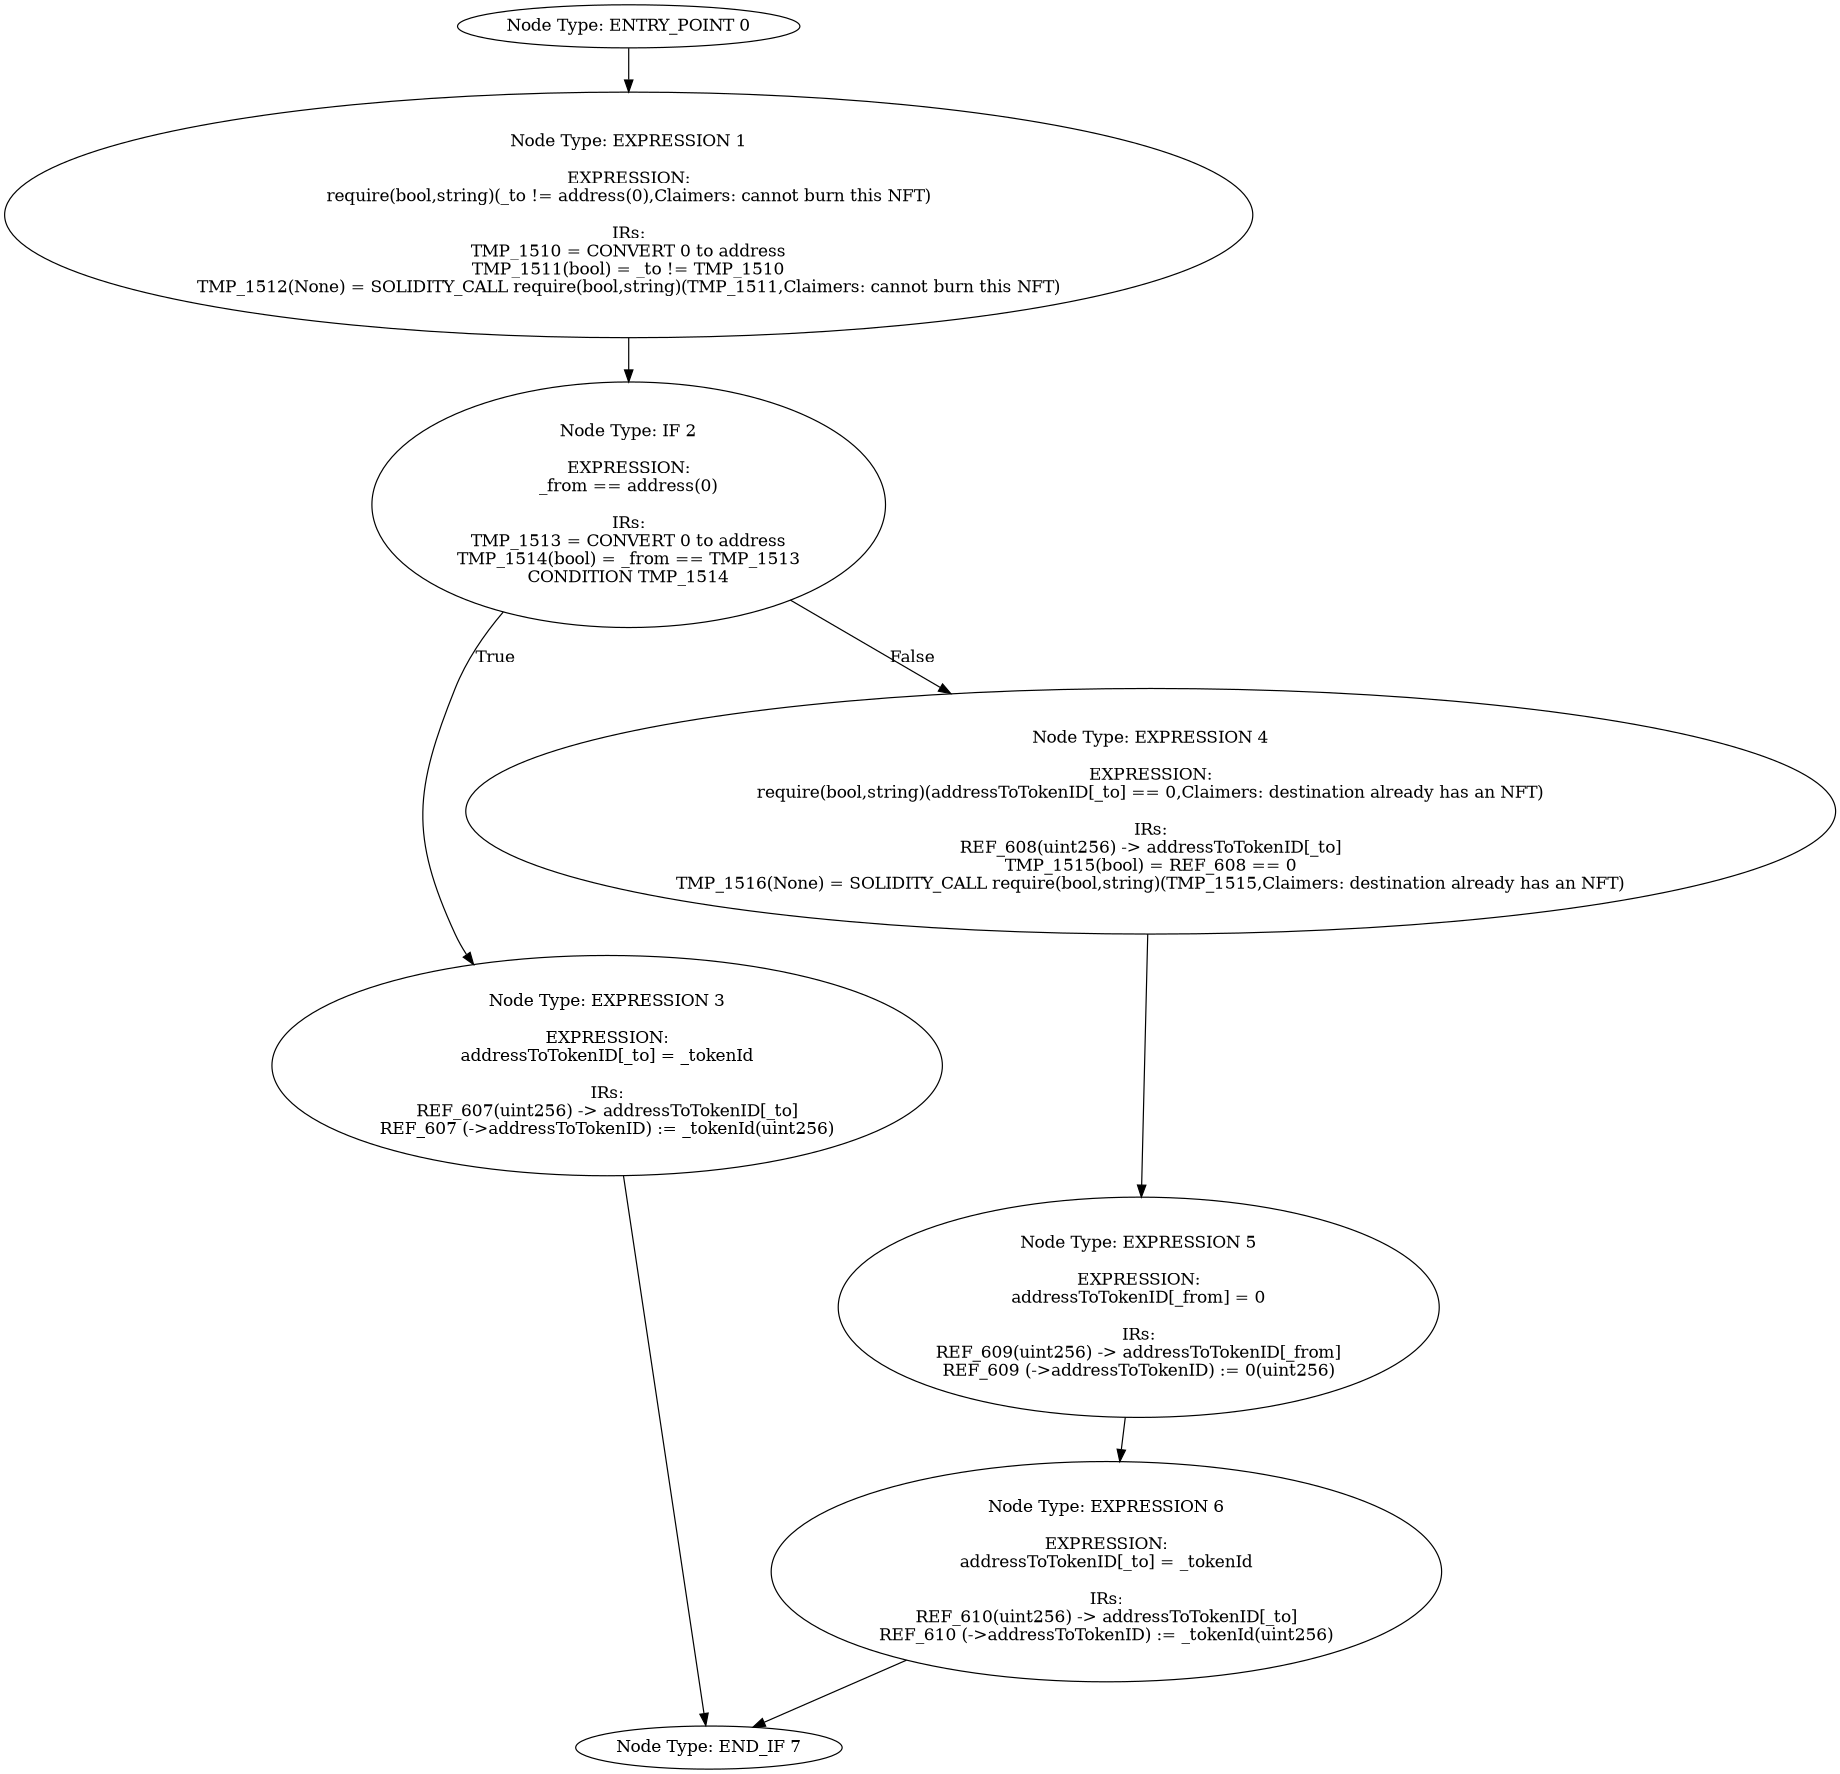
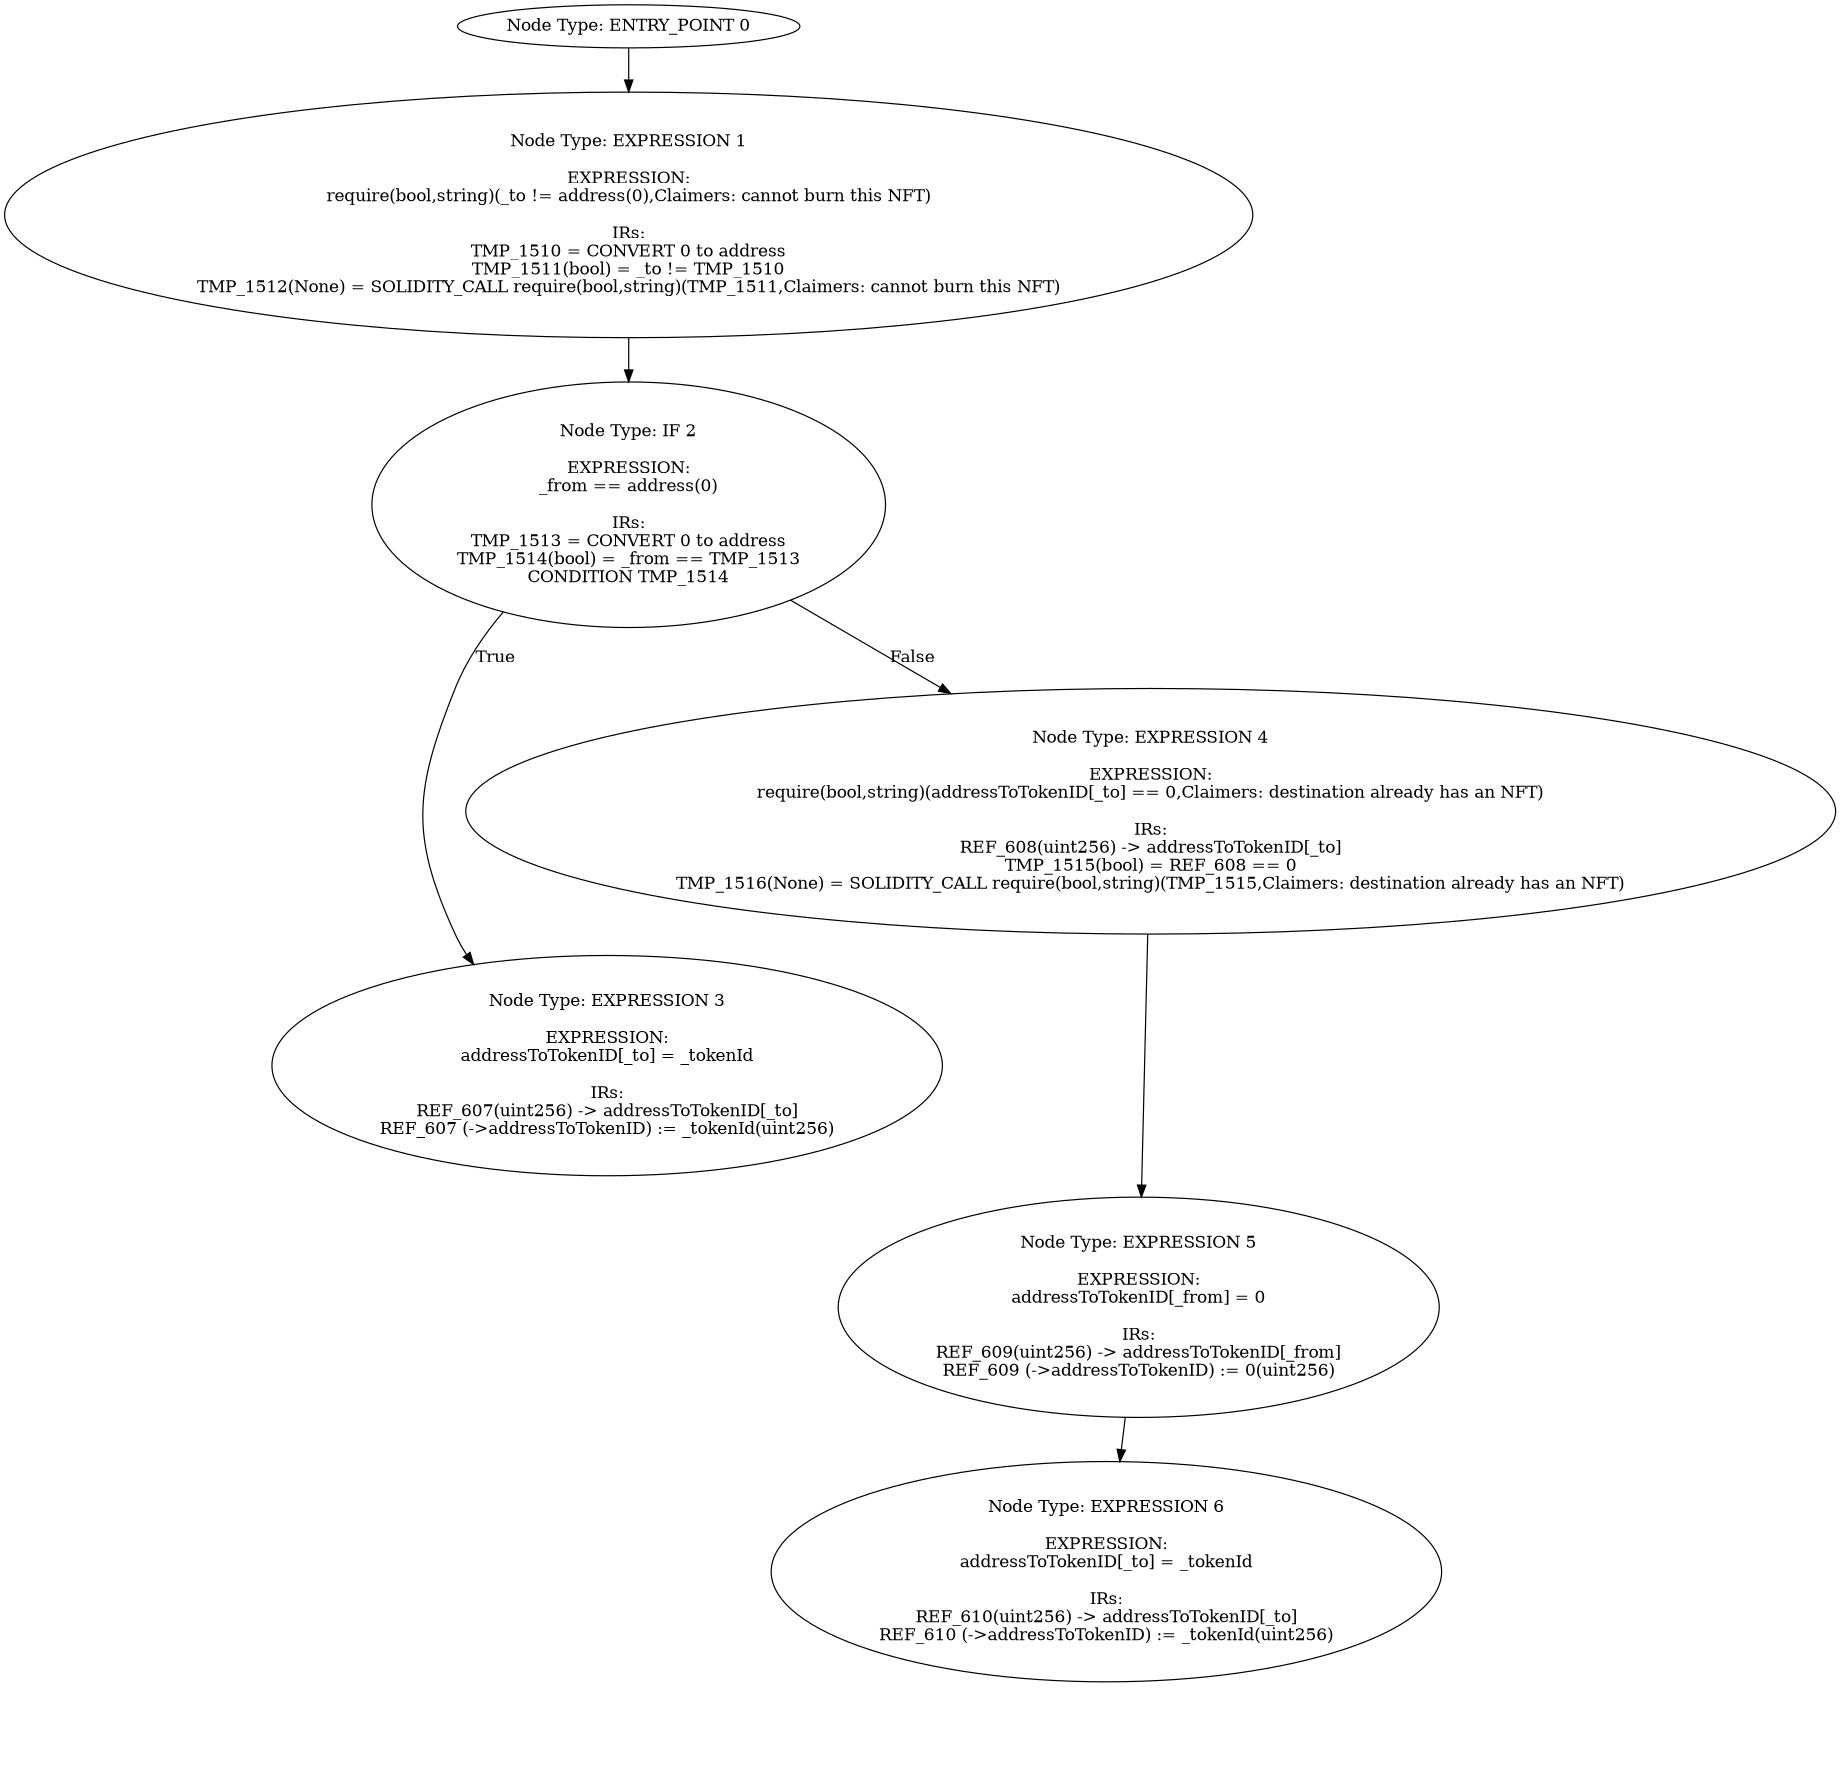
node "Node Type: END_IF 7": removed
